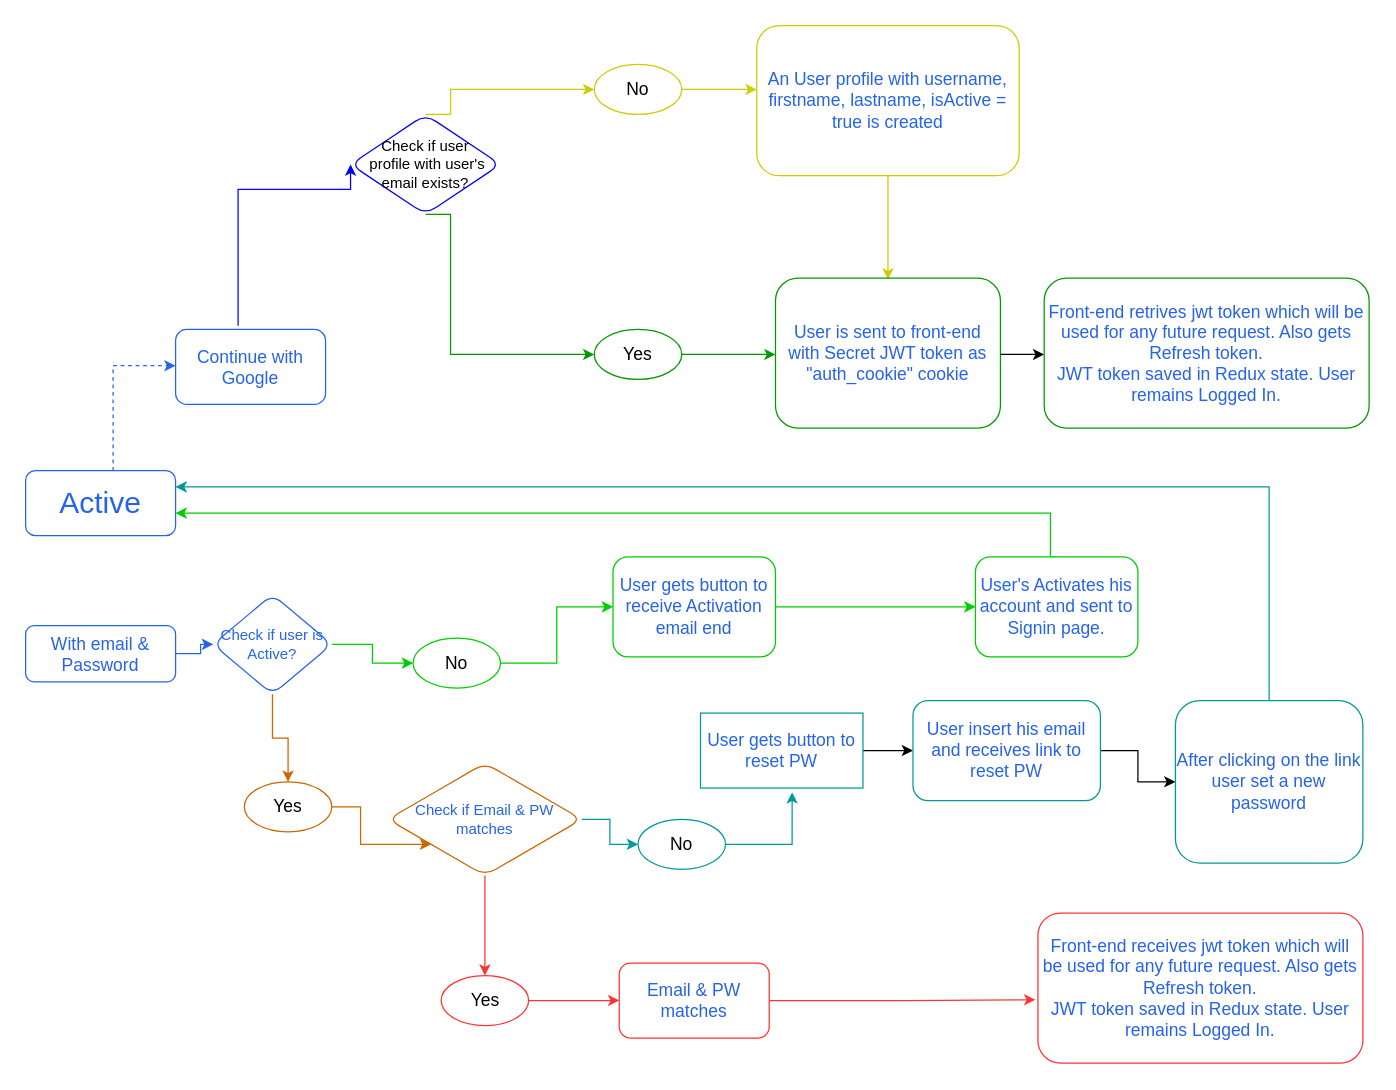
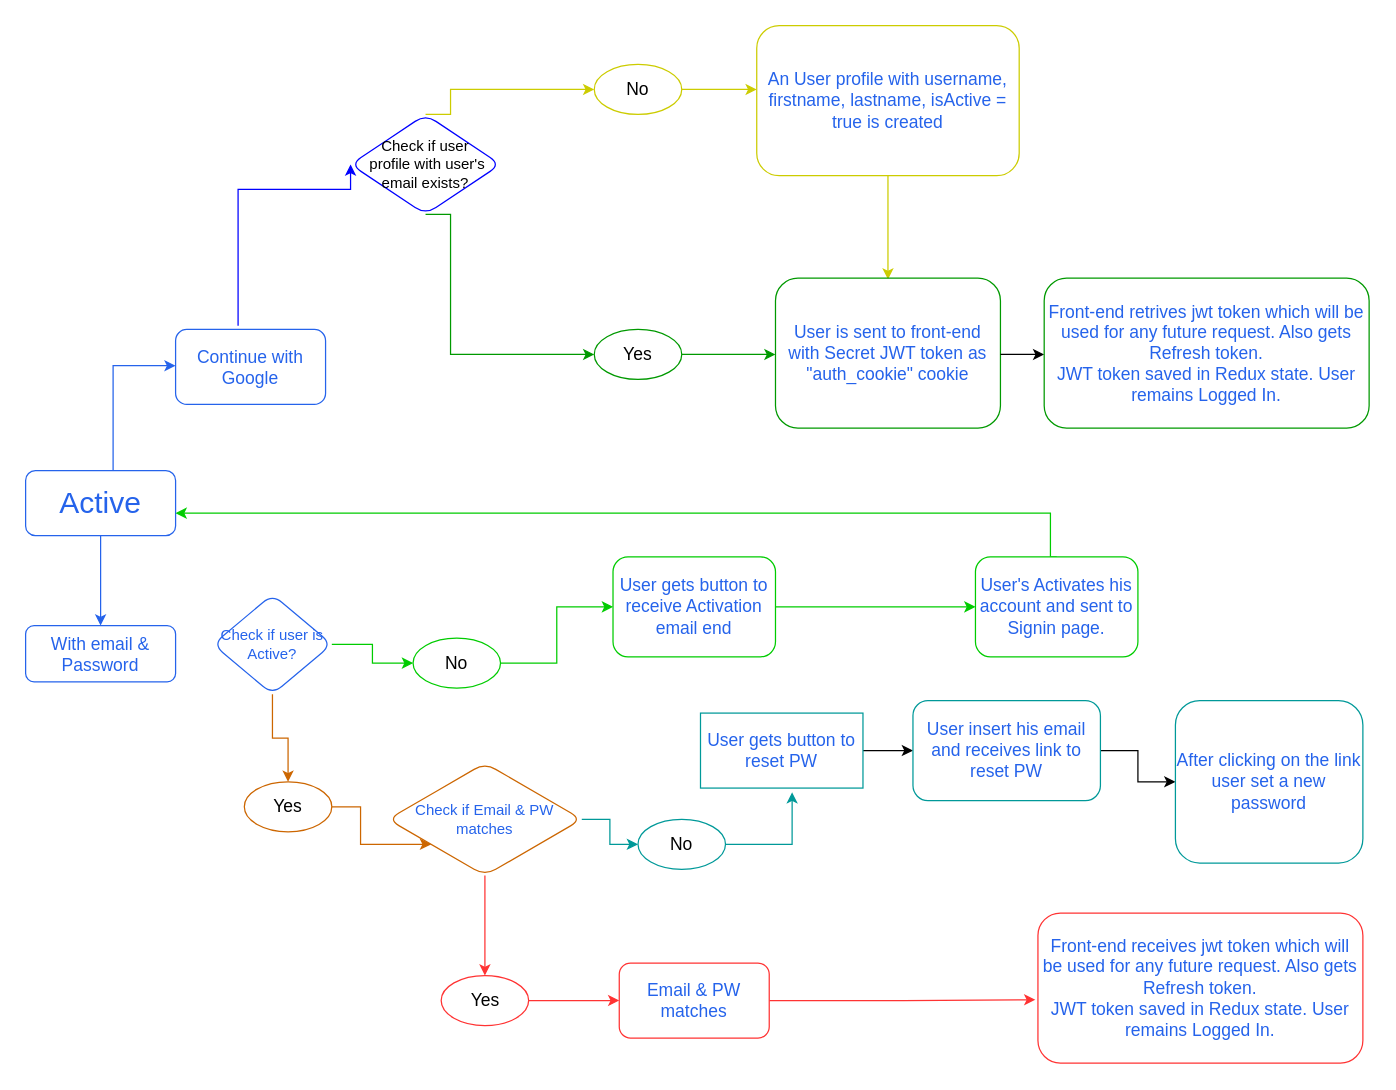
edge "Active" -> "Continue with Google": style dashed -> solid
edge "After clicking on the link user set a new password" -> "Active": removed
edge "Active" -> "With email & Password": added
edge "With email & Password" -> "Check if user is Active?": removed
